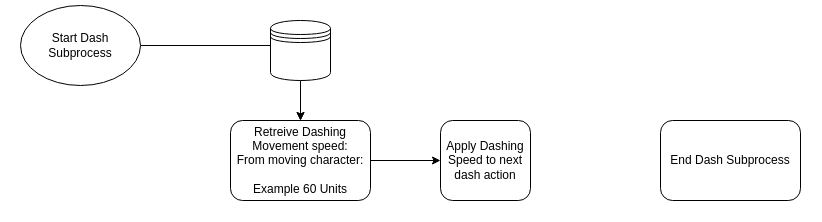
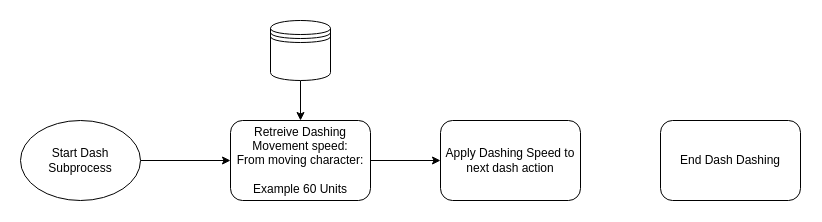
node "Start Dash Subprocess": moved (81, 46) -> (81, 161)
node "Apply Dashing Speed to next dash action": size 90x80 -> 140x80
node "End Dash Subprocess": label "End Dash Subprocess" -> "End Dash Dashing"
